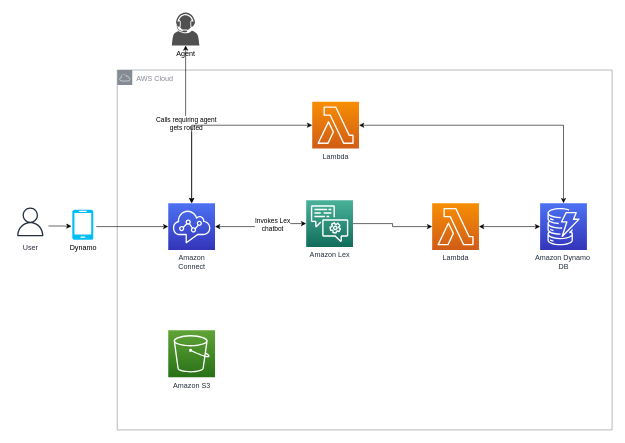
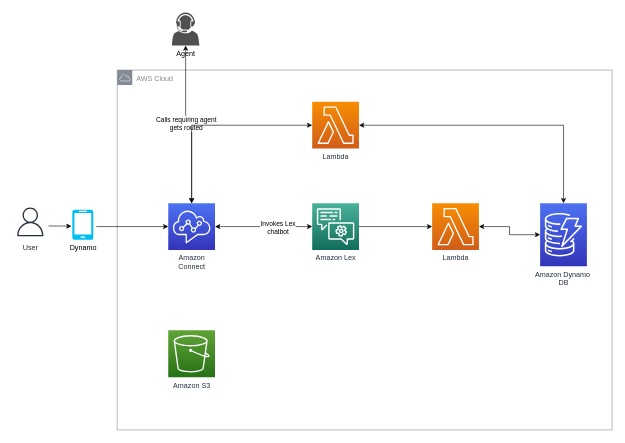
node "Amazon Lex": moved (330, 224) -> (336, 227)
node "Amazon Dynamo DB": size 47x47 -> 47x63
